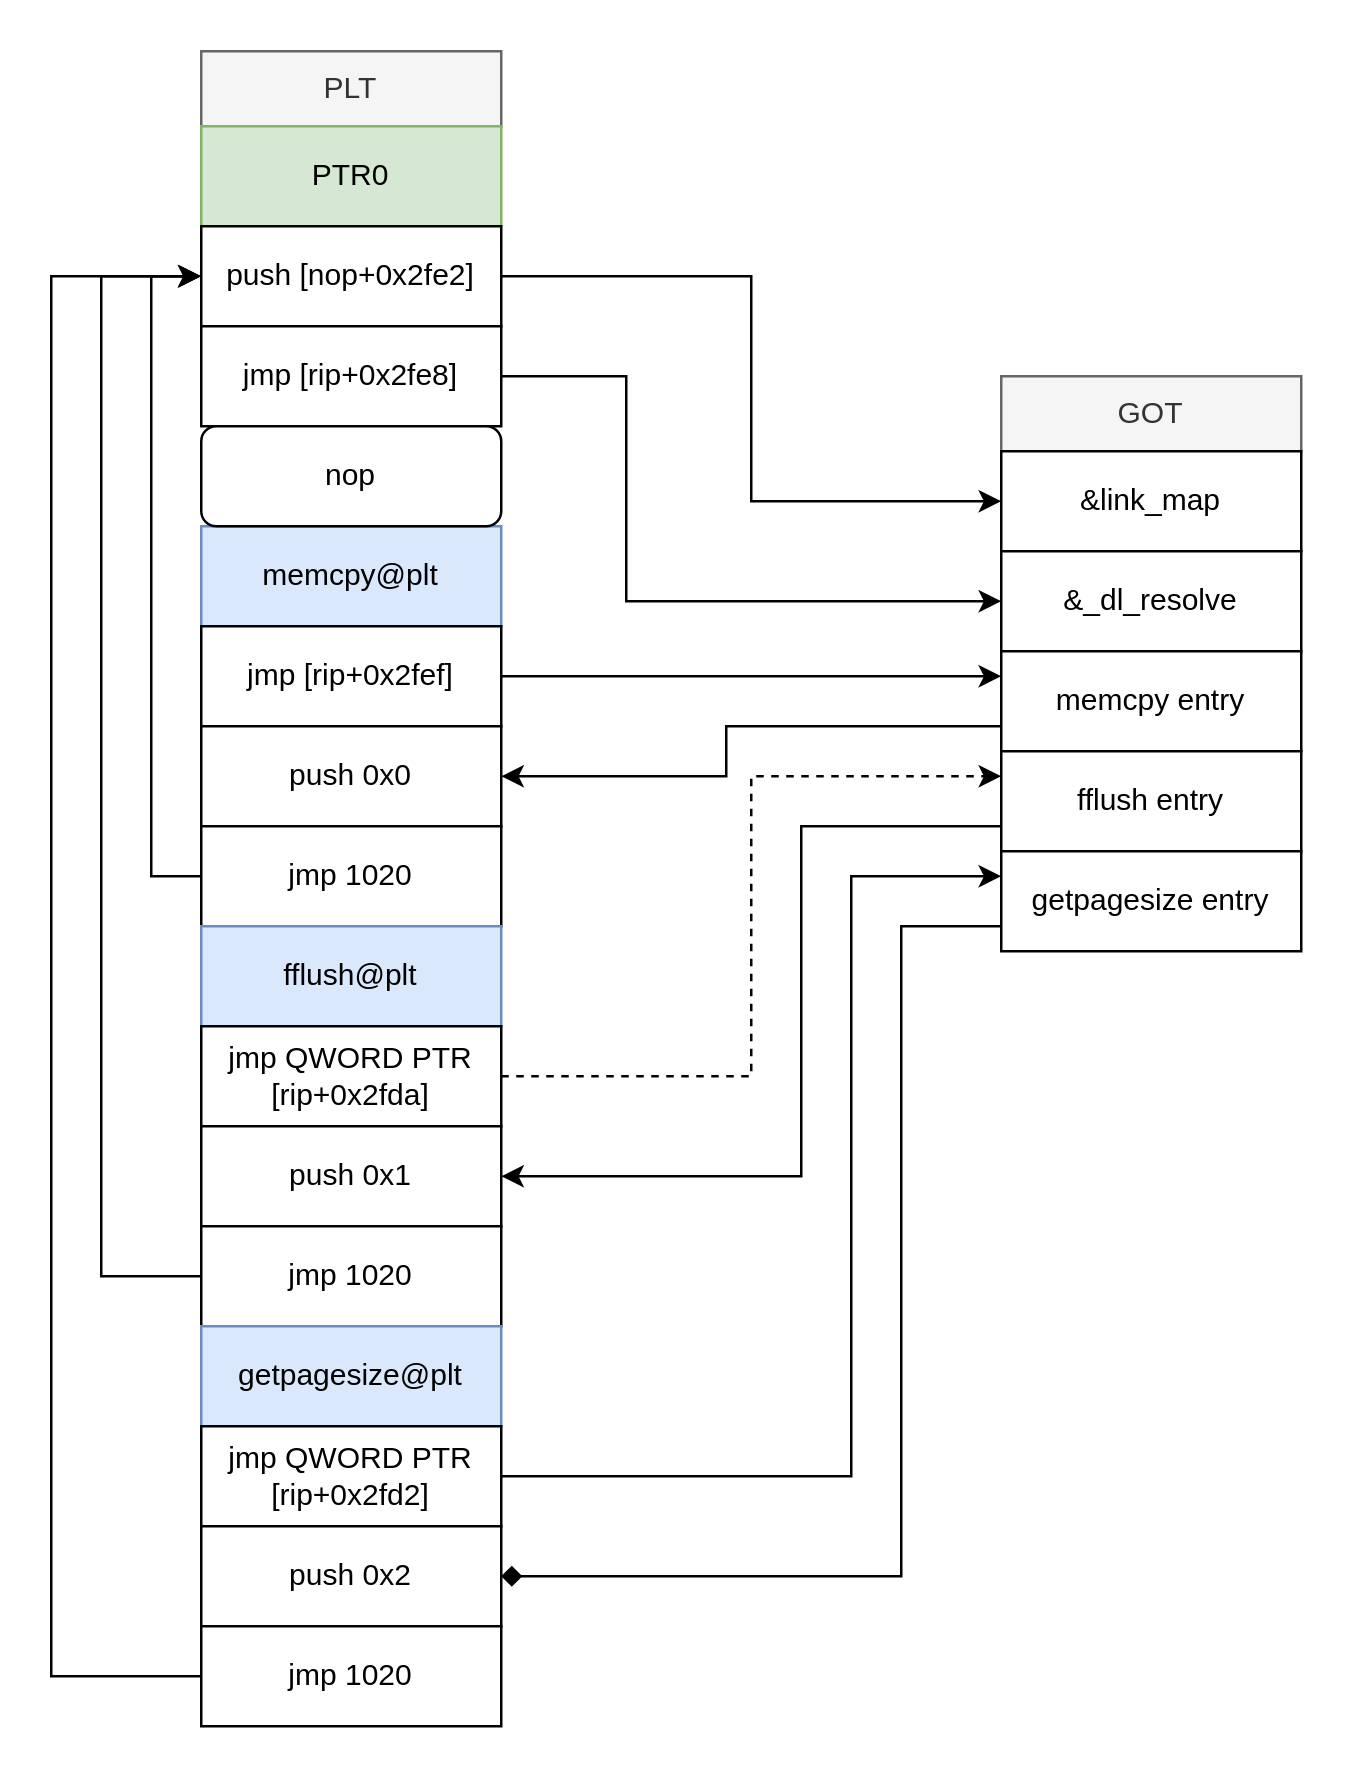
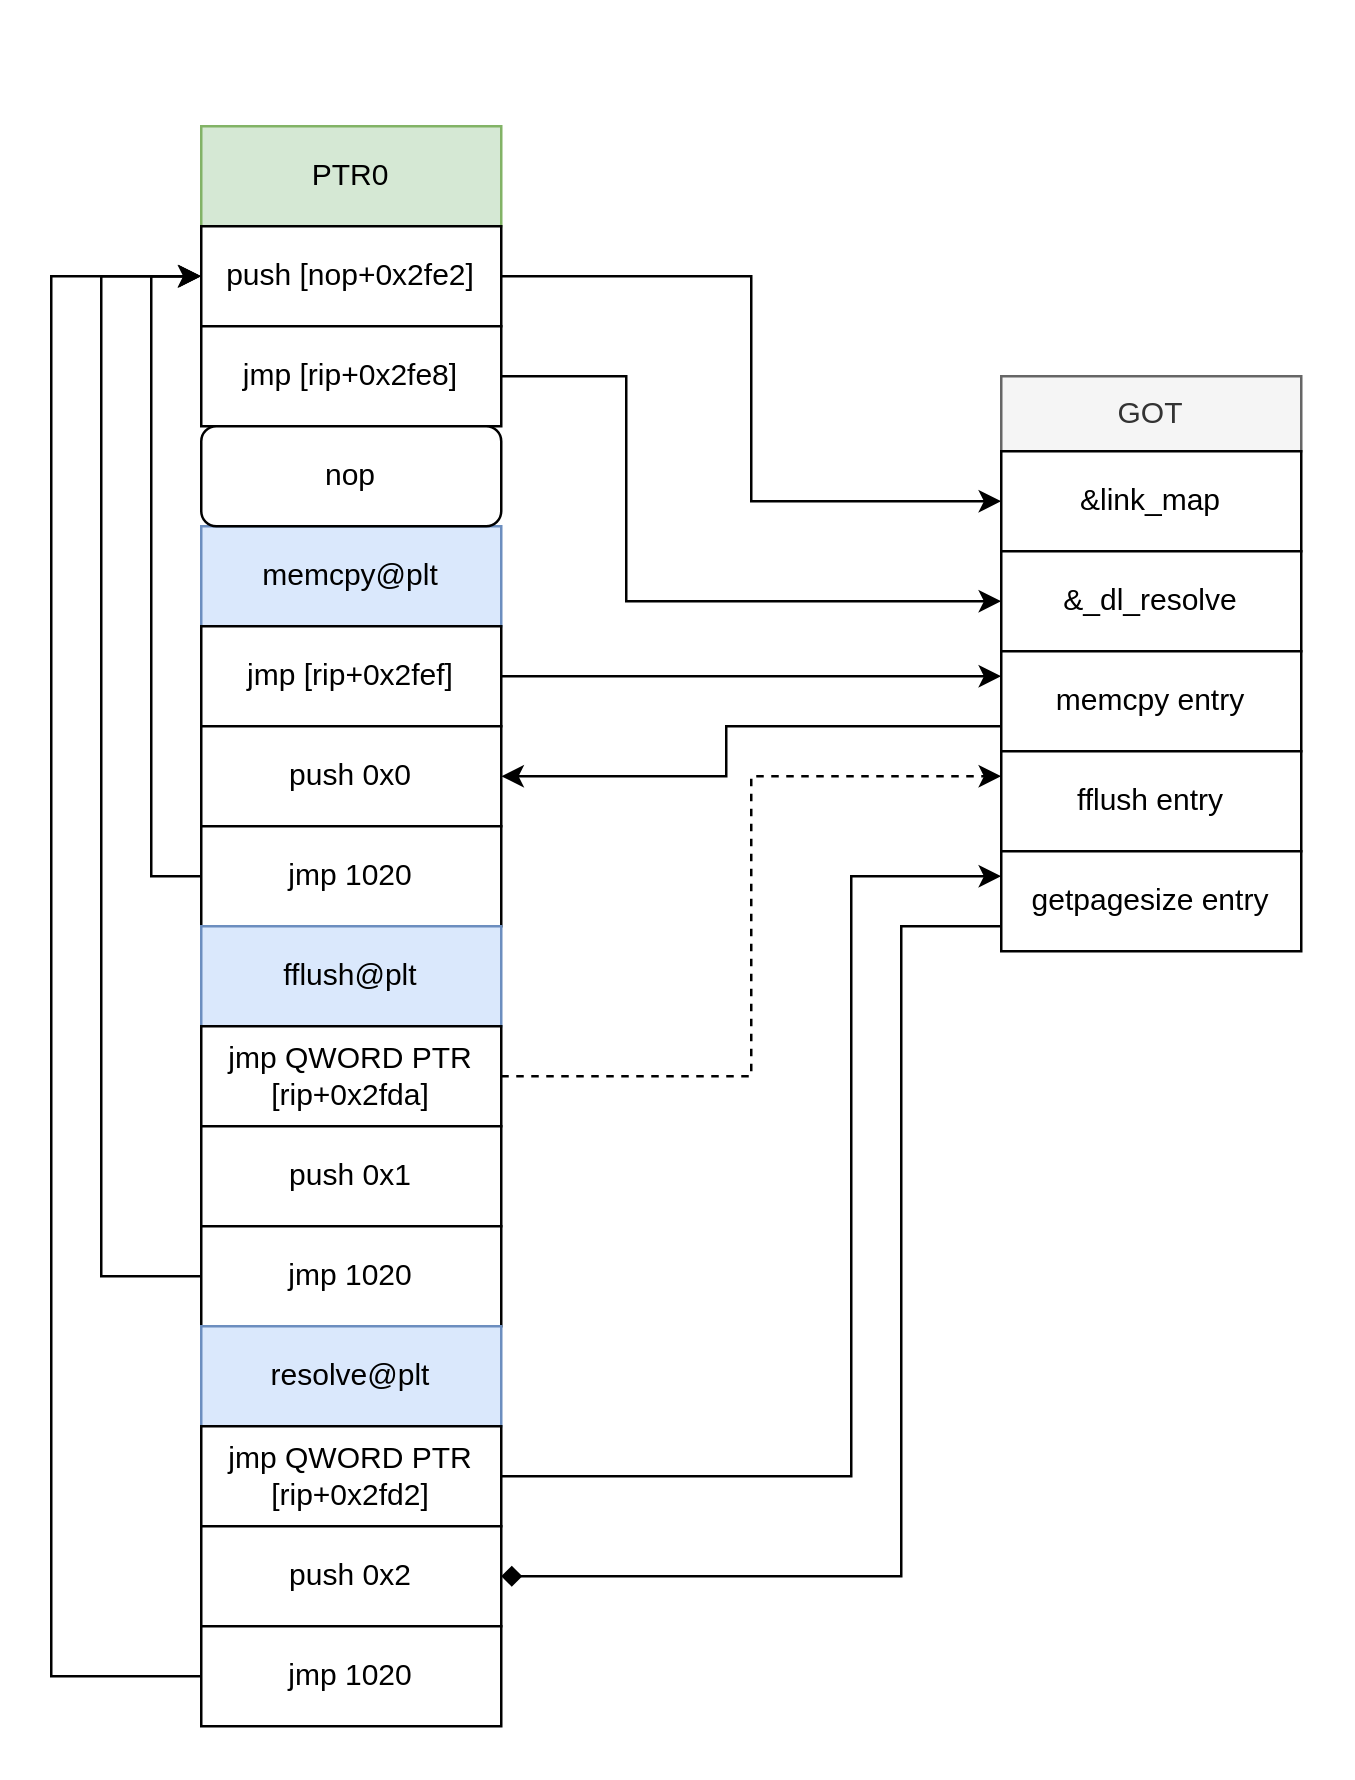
node "PLT": removed
edge "fflush entry" -> "push 0x1": removed
node "getpagesize@plt": label "getpagesize@plt" -> "resolve@plt"
